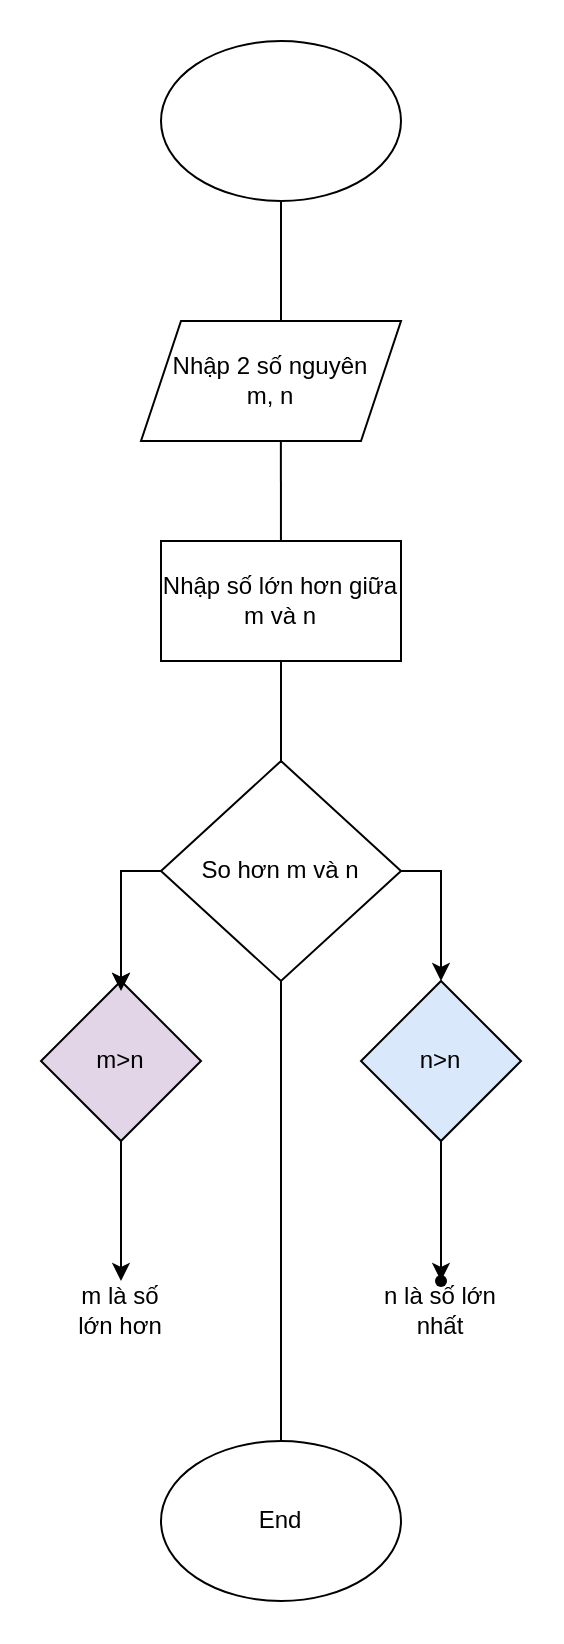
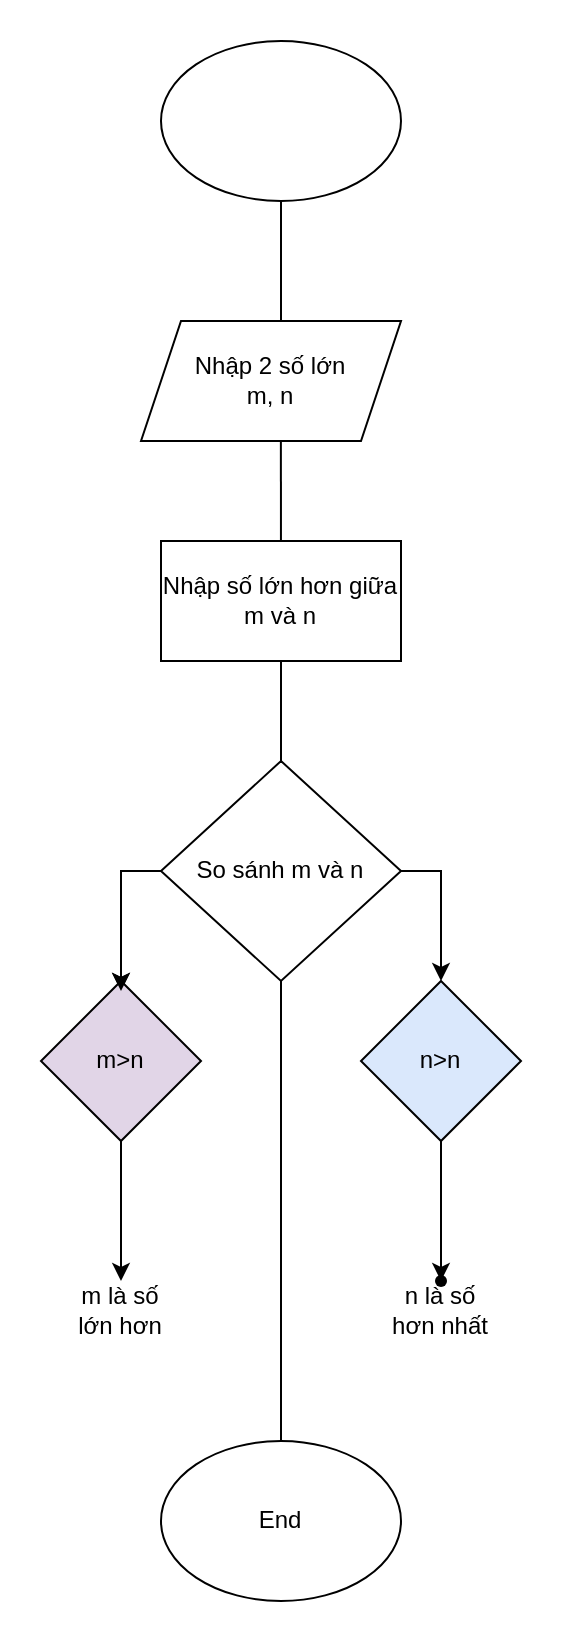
node "Nhập 2 số nguyên m, n": label "Nhập 2 số nguyên m, n" -> "Nhập 2 số lớn m, n"
node "So hơn m và n": label "So hơn m và n" -> "So sánh m và n"
node "n là số lớn nhất": label "n là số lớn nhất" -> "n là số hơn nhất"
